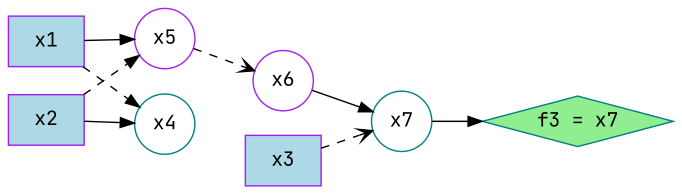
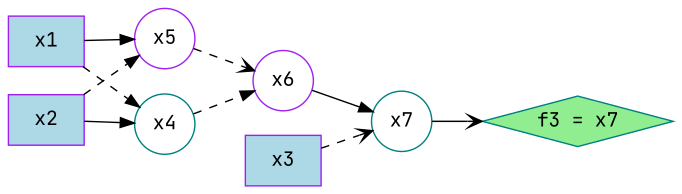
edge "x4" -> "x6": added
edge "x7" -> "f3 = x7": arrowhead normal -> vee
